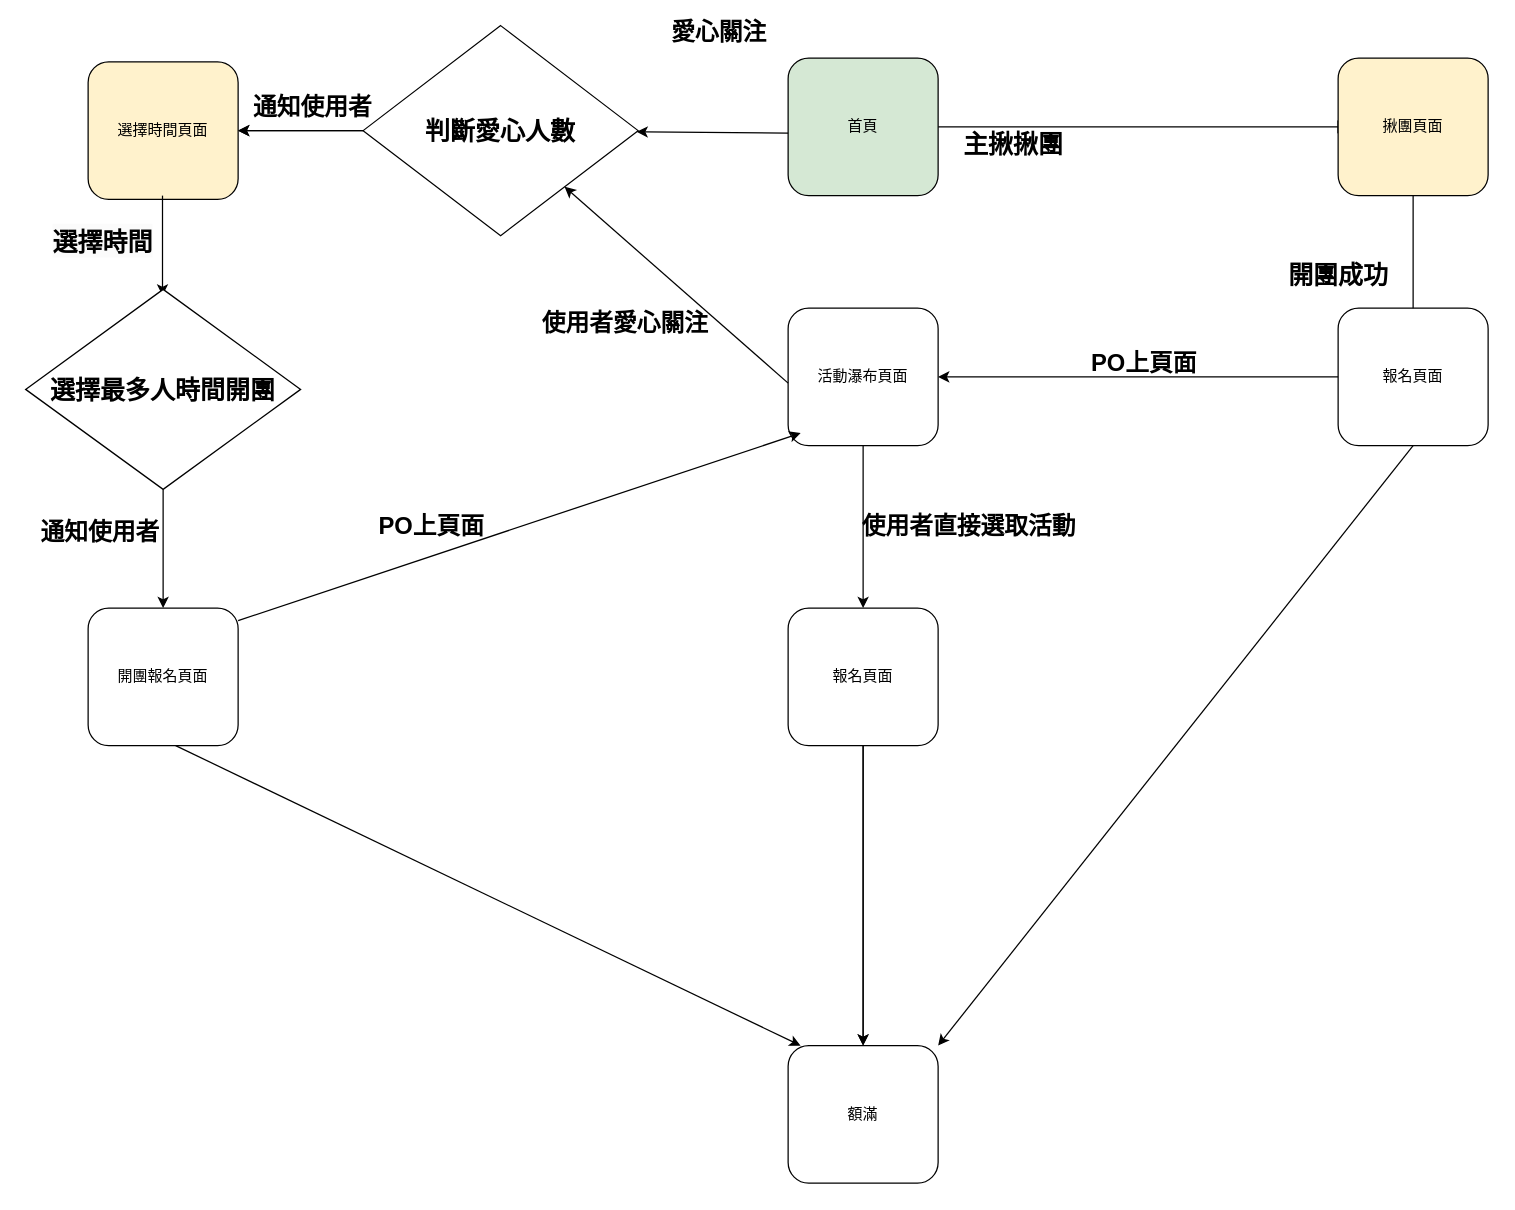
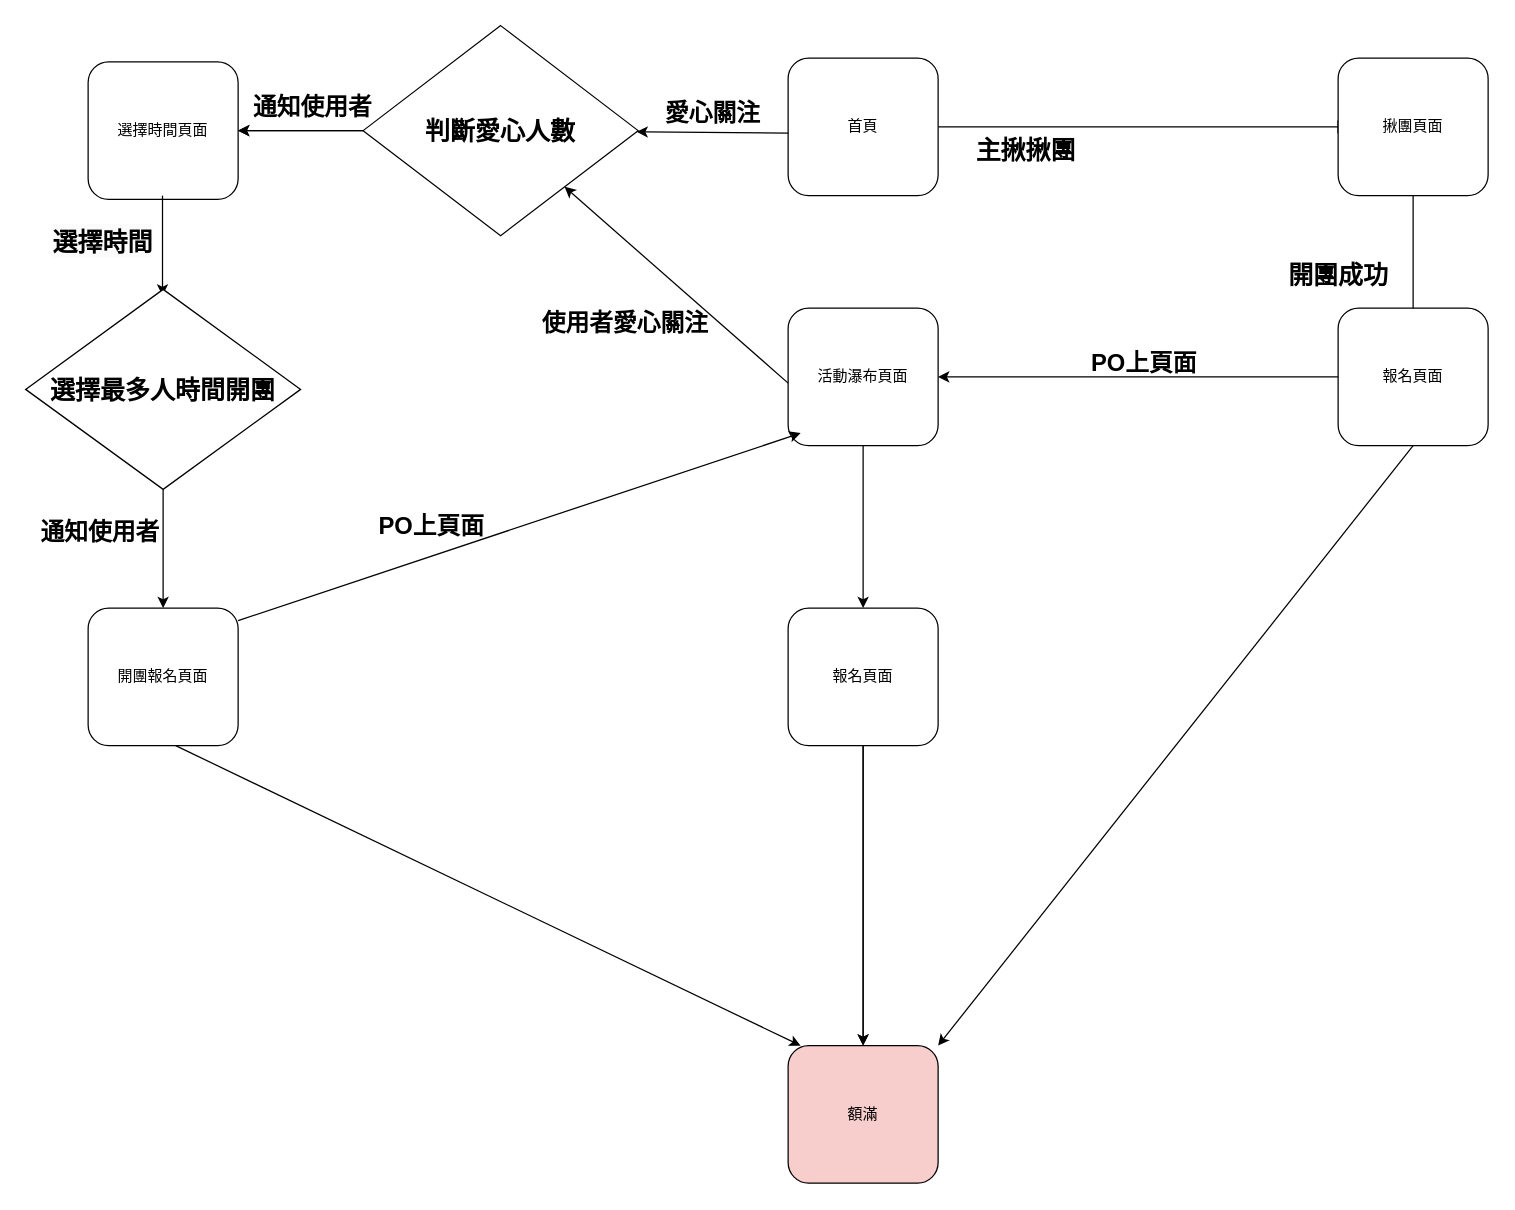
node "愛心關注": moved (719, 33) -> (713, 114)
node "首頁": fillcolor #d5e8d4 -> #ffffff
node "揪團頁面": fillcolor #fff2cc -> #ffffff
node "選擇時間頁面": fillcolor #fff2cc -> #ffffff
node "主揪揪團": moved (1013, 143) -> (1026, 149)
node "使用者直接選取活動": removed
node "額滿": fillcolor #ffffff -> #f8cecc
